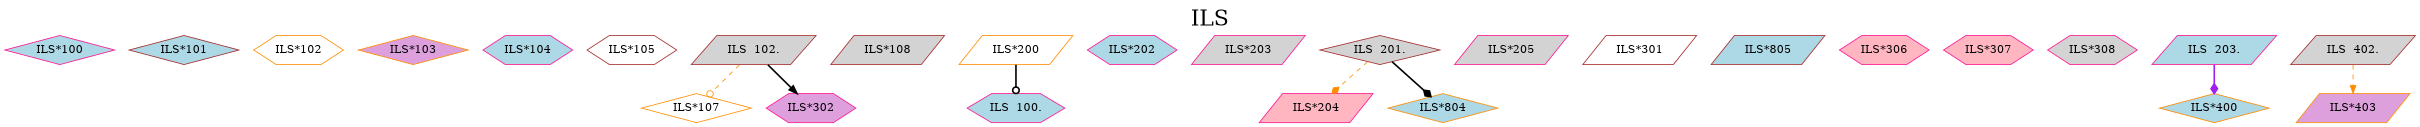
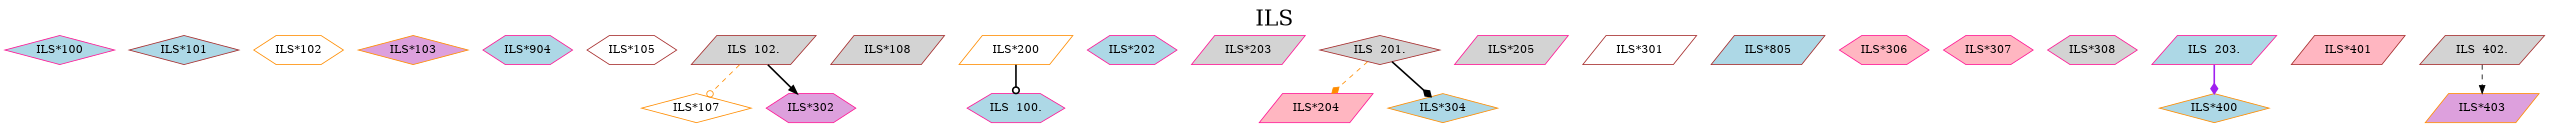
node "ILS*104": label "ILS*104" -> "ILS*904"
node "ILS*401": added
edge "ILS  402." -> "ILS*403": color darkorange -> black
node "ILS*804": label "ILS*804" -> "ILS*304"
